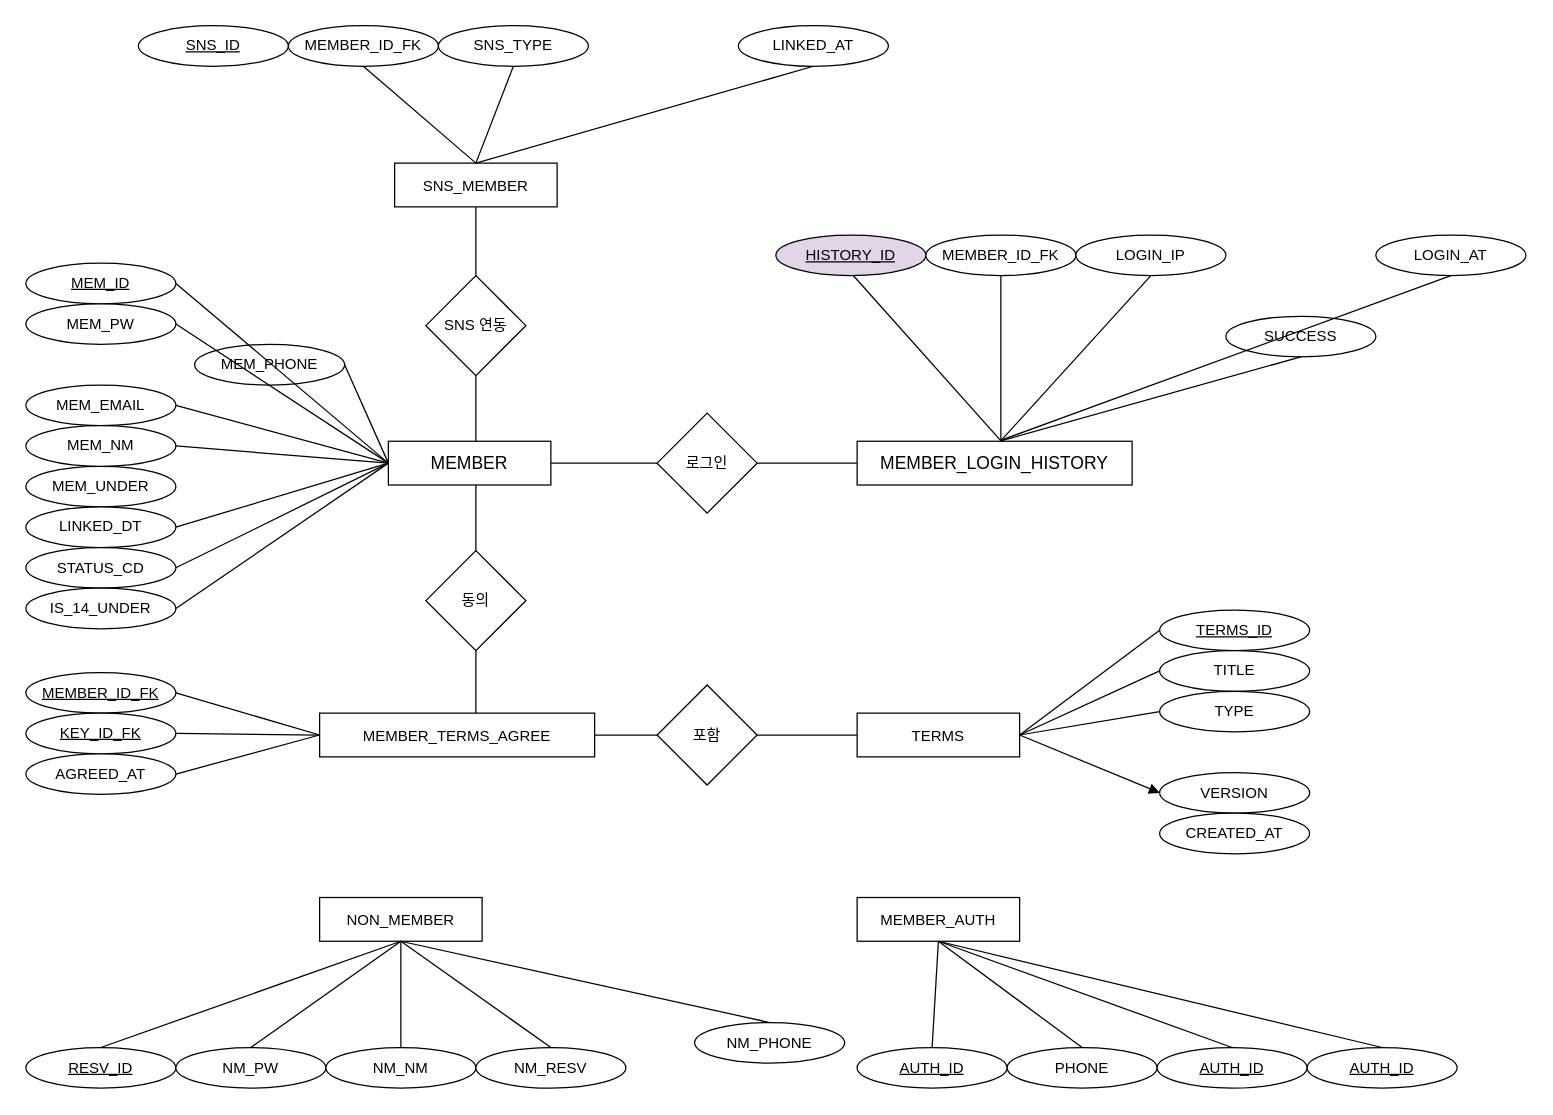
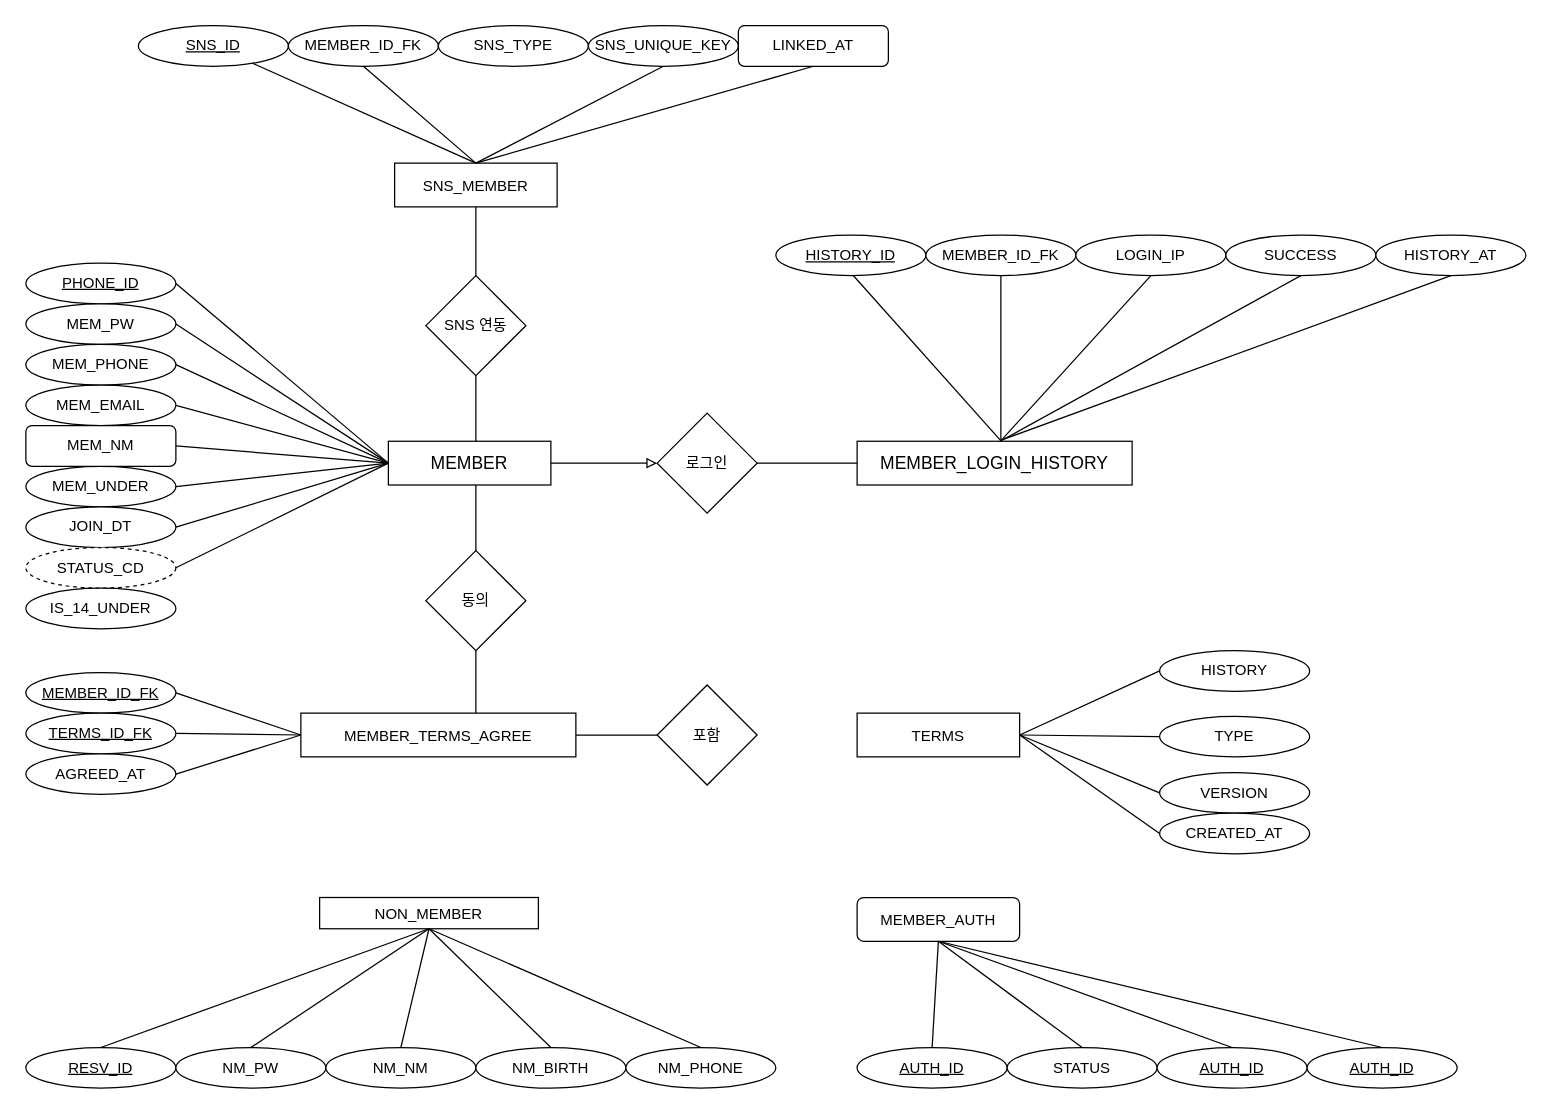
node "SNS_UNIQUE_KEY": added
node "LINKED_AT": shape ellipse -> rounded rectangle
edge "SNS_TYPE" -- "SNS_MEMBER": now "SNS_ID" -- "SNS_MEMBER"
edge "SNS_UNIQUE_KEY" -- "SNS_MEMBER": added
node "HISTORY_ID": fillcolor #e1d5e7 -> #ffffff
node "LOGIN_AT": label "LOGIN_AT" -> "HISTORY_AT"
node "MEM_ID": label "MEM_ID" -> "PHONE_ID"
node "SUCCESS": moved (1301, 337) -> (1301, 255)
node "MEM_PHONE": moved (269, 365) -> (101, 365)
node "MEM_NM": shape ellipse -> rounded rectangle
edge "MEMBER" -- "로그인": arrowhead none -> block
edge "MEMBER" -- "MEM_UNDER": added
node "LINKED_DT": label "LINKED_DT" -> "JOIN_DT"
edge "MEMBER" -- "IS_14_UNDER": removed
node "STATUS_CD": style solid -> dashed
node "TERMS_ID": removed
node "TITLE": label "TITLE" -> "HISTORY"
edge "TERMS_ID" -- "TERMS": removed
node "TYPE": moved (1234, 712) -> (1234, 737)
node "KEY_ID_FK": label "KEY_ID_FK" -> "TERMS_ID_FK"
node "MEMBER_TERMS_AGREE": moved (457, 735) -> (438, 735)
edge "포함" -- "TERMS": removed
edge "TERMS" -- "CREATED_AT": added
edge "TERMS" -> "VERSION": arrowhead block -> none
node "NON_MEMBER": size 163x44 -> 219x31
node "MEMBER_AUTH": shape rectangle -> rounded rectangle
node "NM_PHONE": moved (769, 1043) -> (701, 1068)
node "NM_RESV": label "NM_RESV" -> "NM_BIRTH"
node "PHONE": label "PHONE" -> "STATUS"
